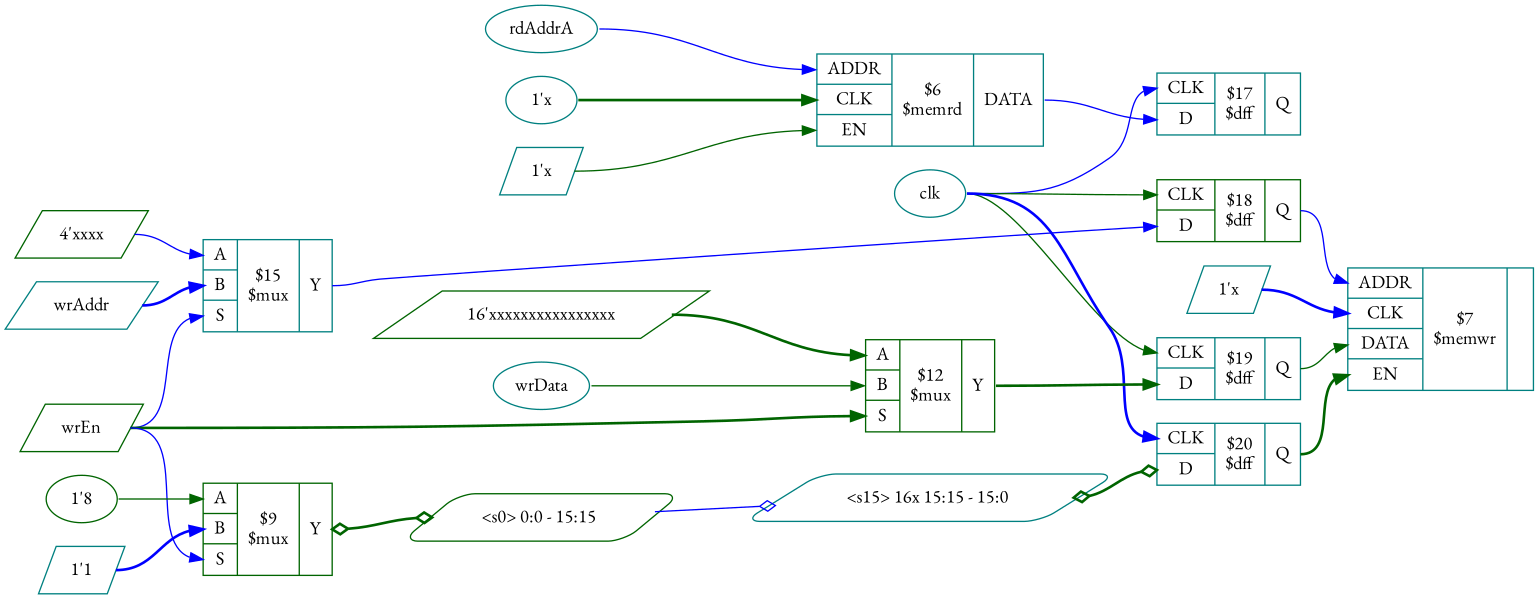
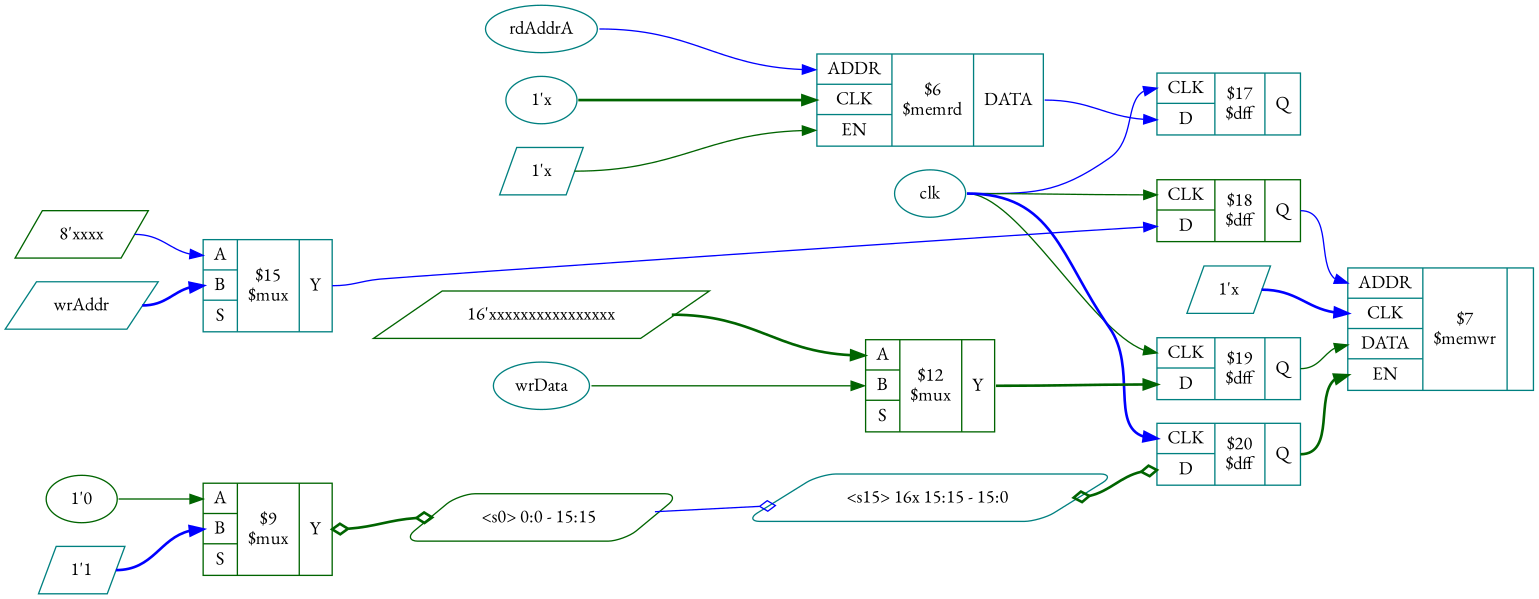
node "4'xxxx": label "4'xxxx" -> "8'xxxx"
node "wrEn": removed
node "1'8": label "1'8" -> "1'0"
